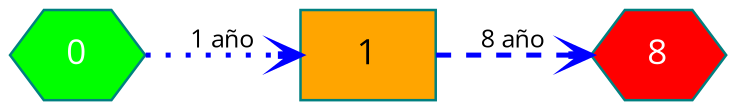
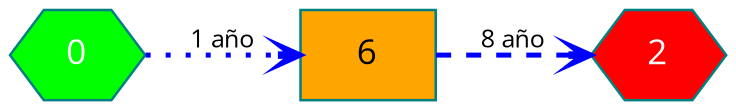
node "1": label "1" -> "6"
node "8": label "8" -> "2"
